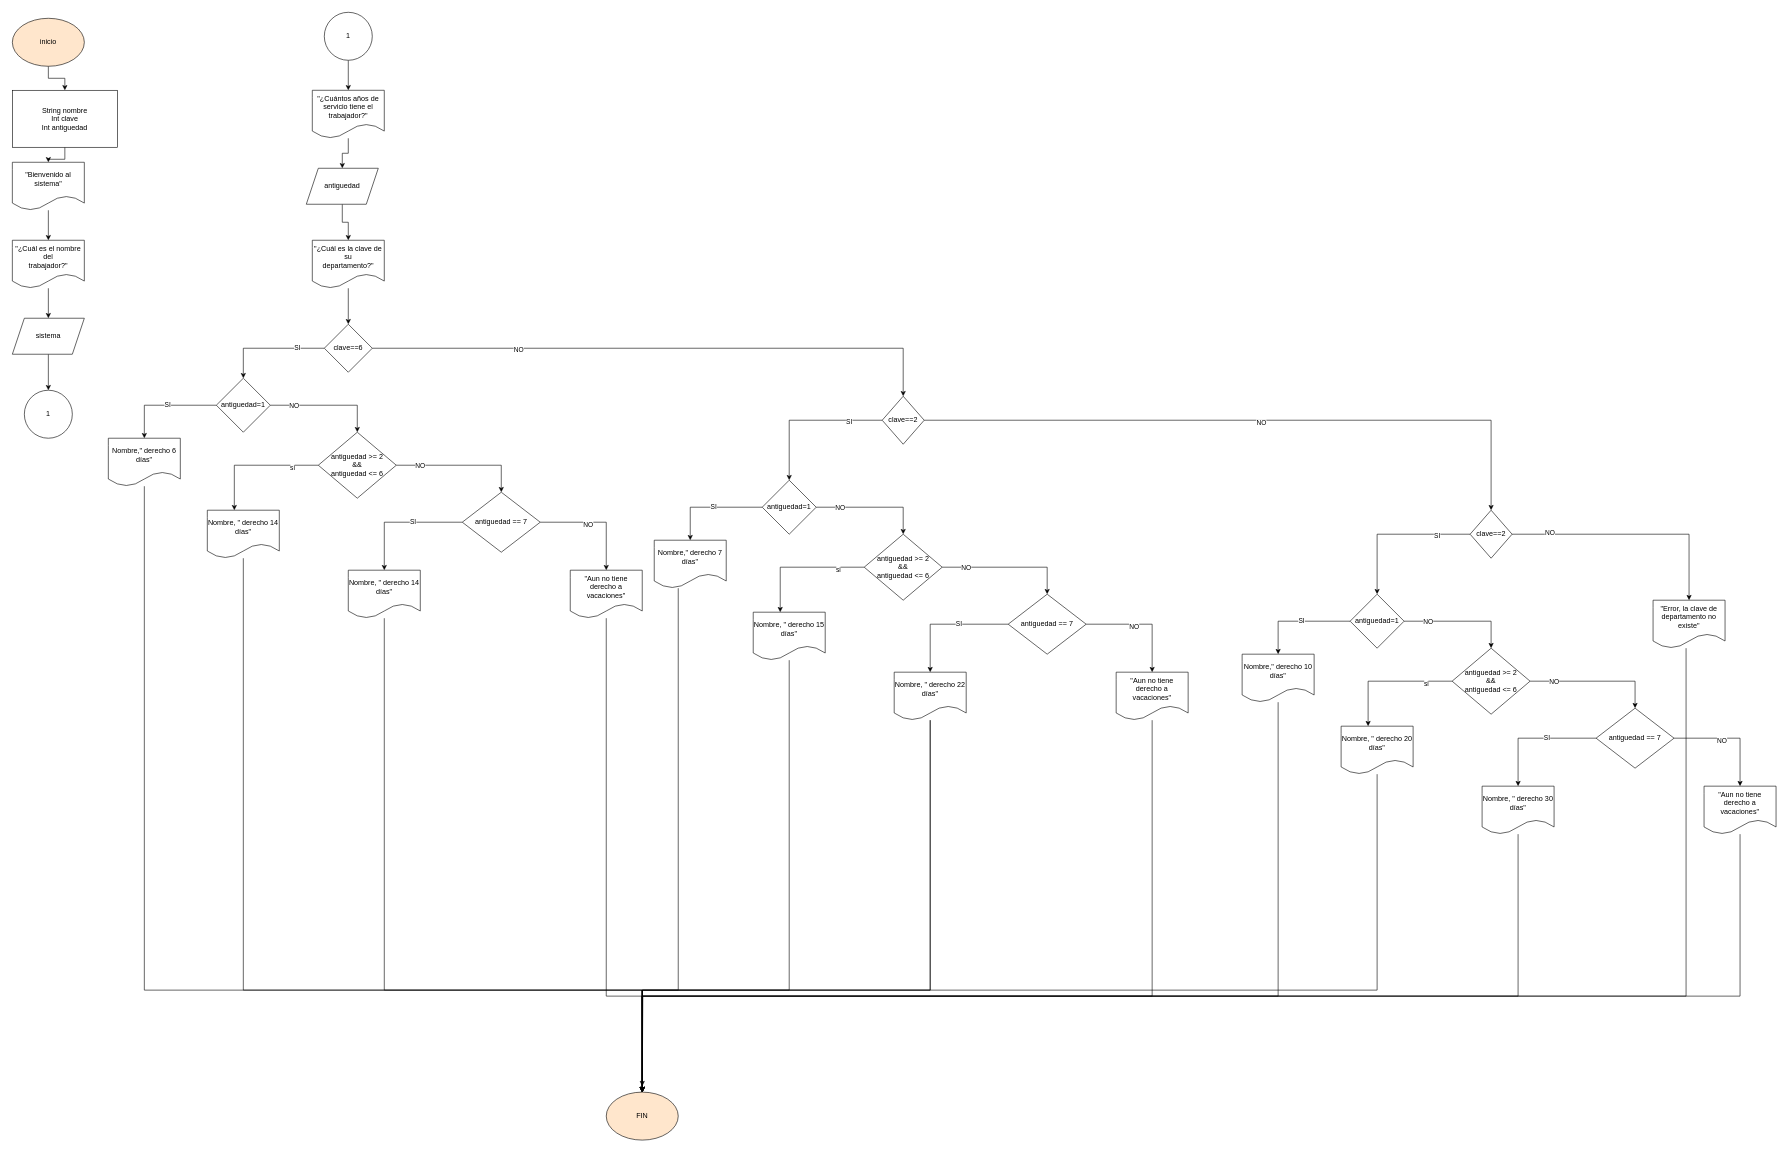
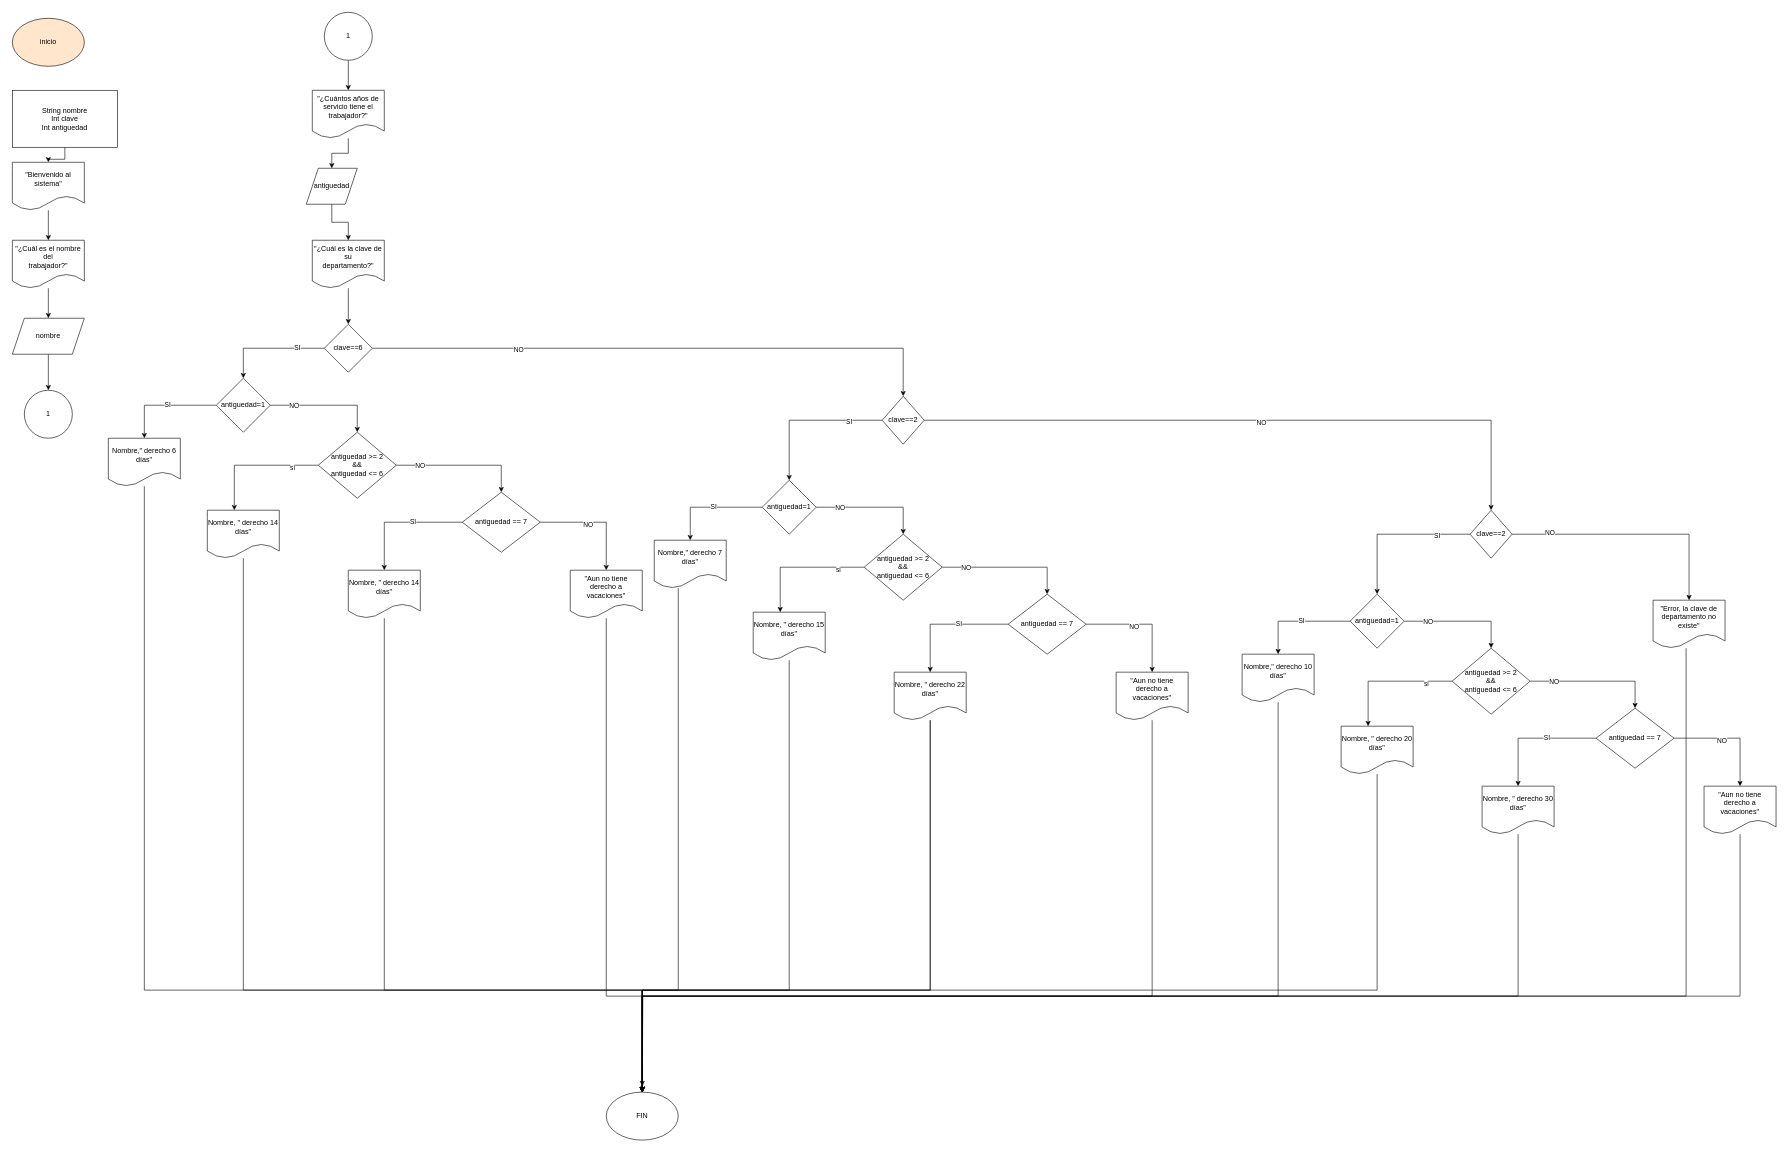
edge "inicio" -> "String nombre Int clave Int antiguedad": removed
node "antiguedad": size 72x36 -> 51x36
node "sistema": label "sistema" -> "nombre"
node "FIN": fillcolor #ffe6cc -> #ffffff
